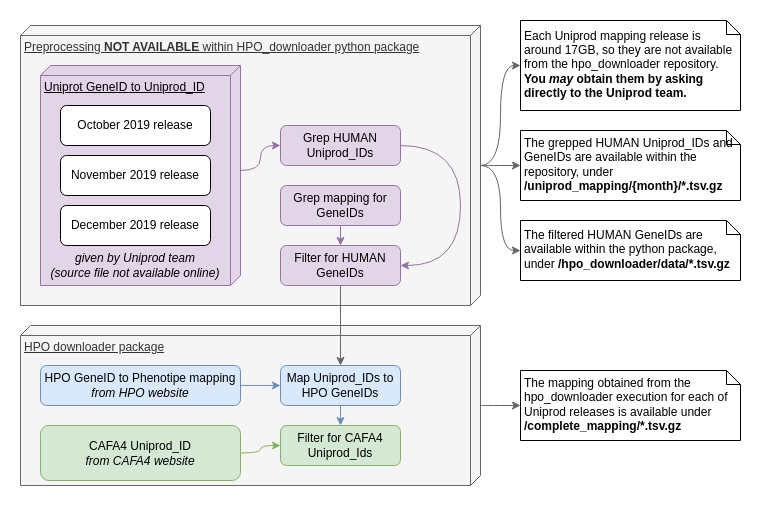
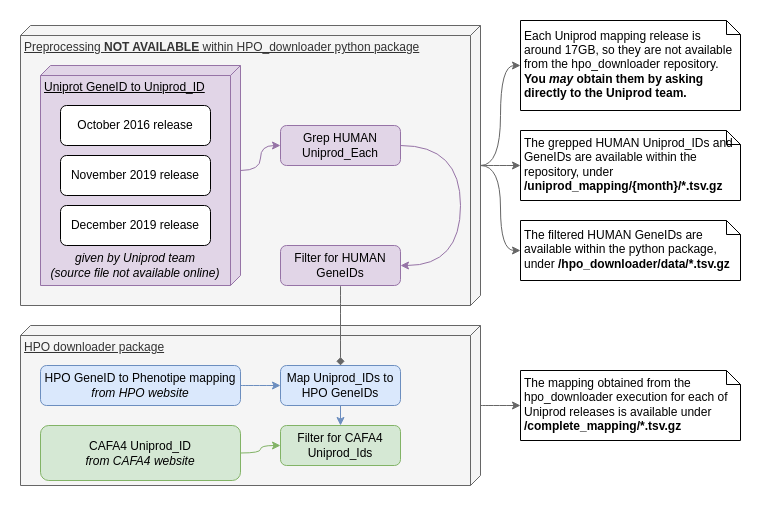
node "October 2019 release": label "October 2019 release" -> "October 2016 release"
node "Grep HUMAN Uniprod_IDs": label "Grep HUMAN Uniprod_IDs" -> "Grep HUMAN Uniprod_Each"
node "Grep mapping for GeneIDs": removed
edge "Grep mapping for GeneIDs" -> "Filter for HUMAN GeneIDs": removed
edge "Filter for HUMAN GeneIDs" -> "Map Uniprod_IDs to HPO GeneIDs": arrowhead classic -> diamond
